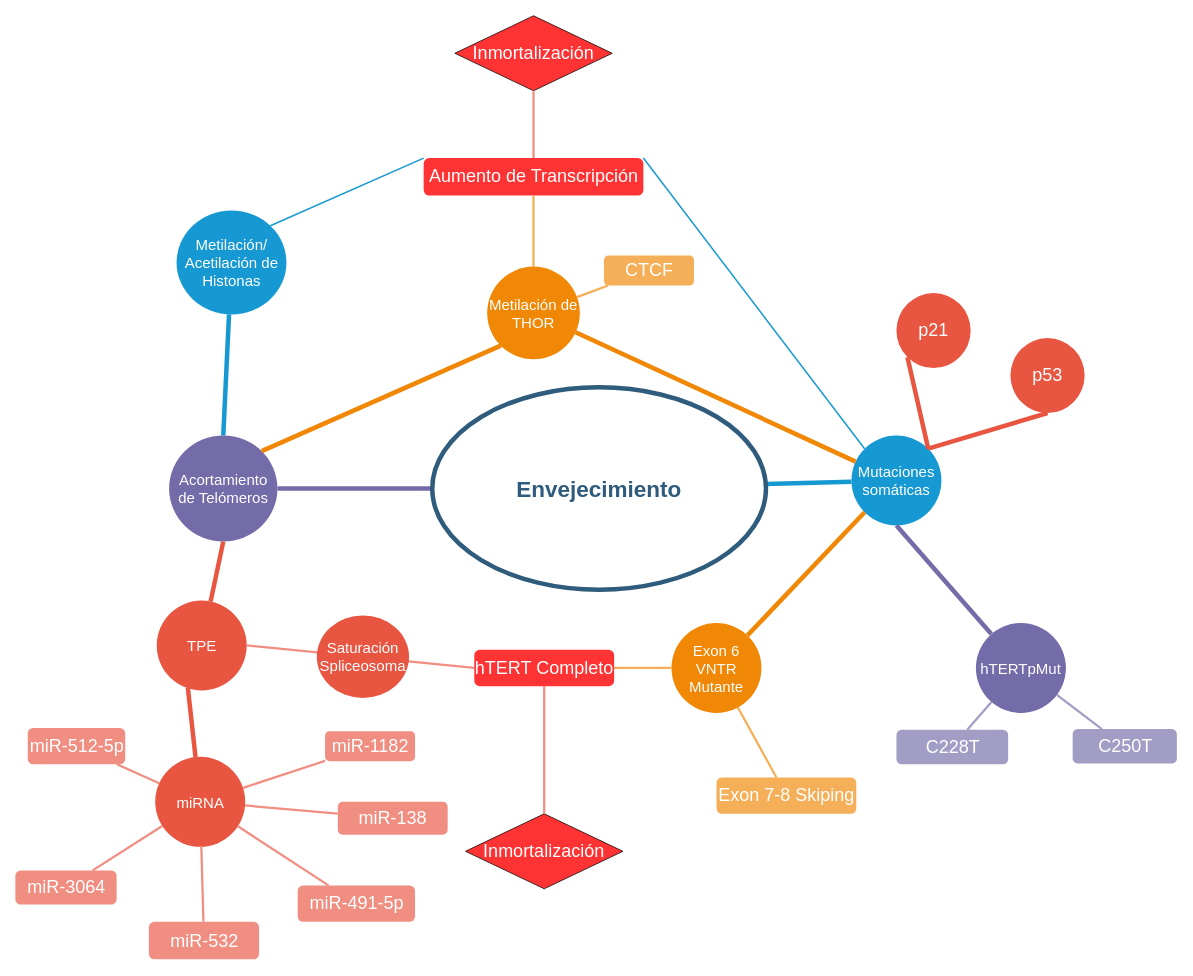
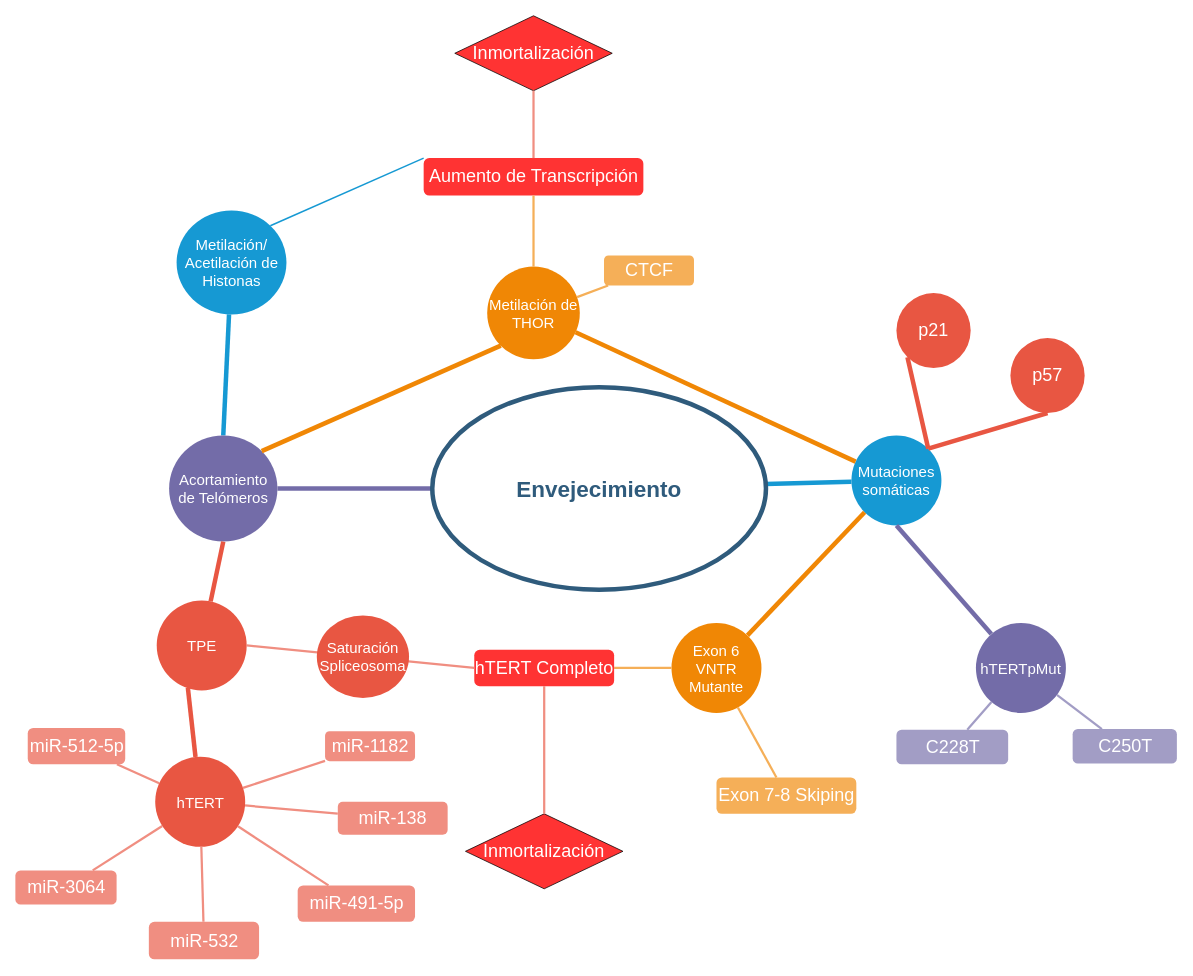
edge "Aumento de Transcripción" -- "Mutaciones somáticas": removed
node "p53": label "p53" -> "p57"
node "miRNA": label "miRNA" -> "hTERT"
